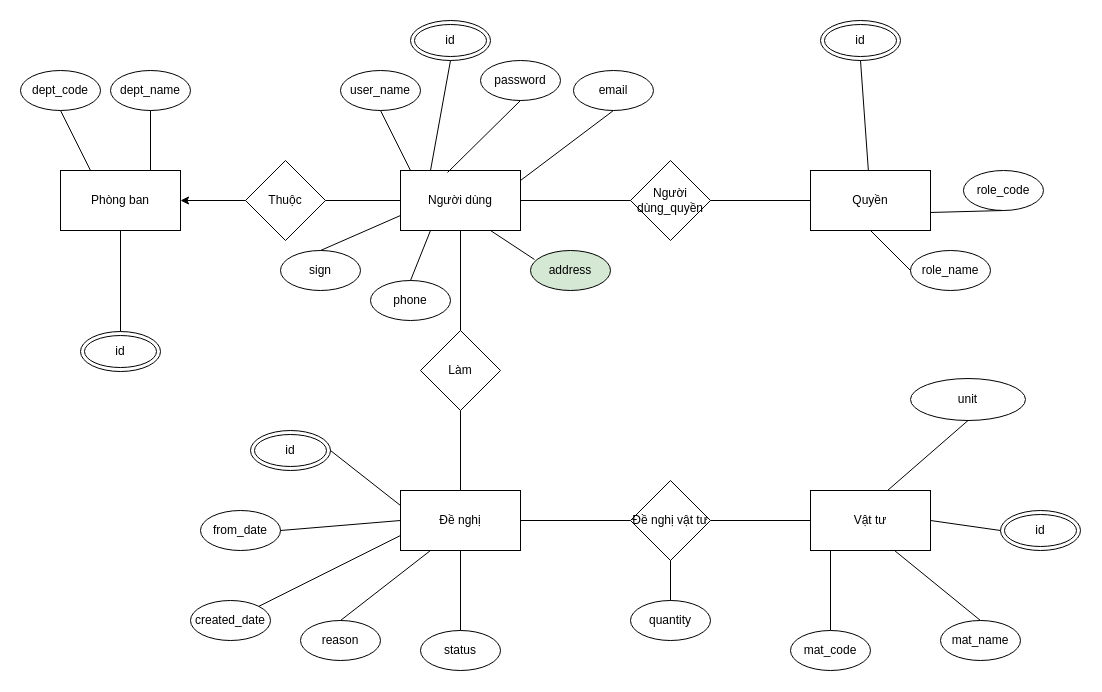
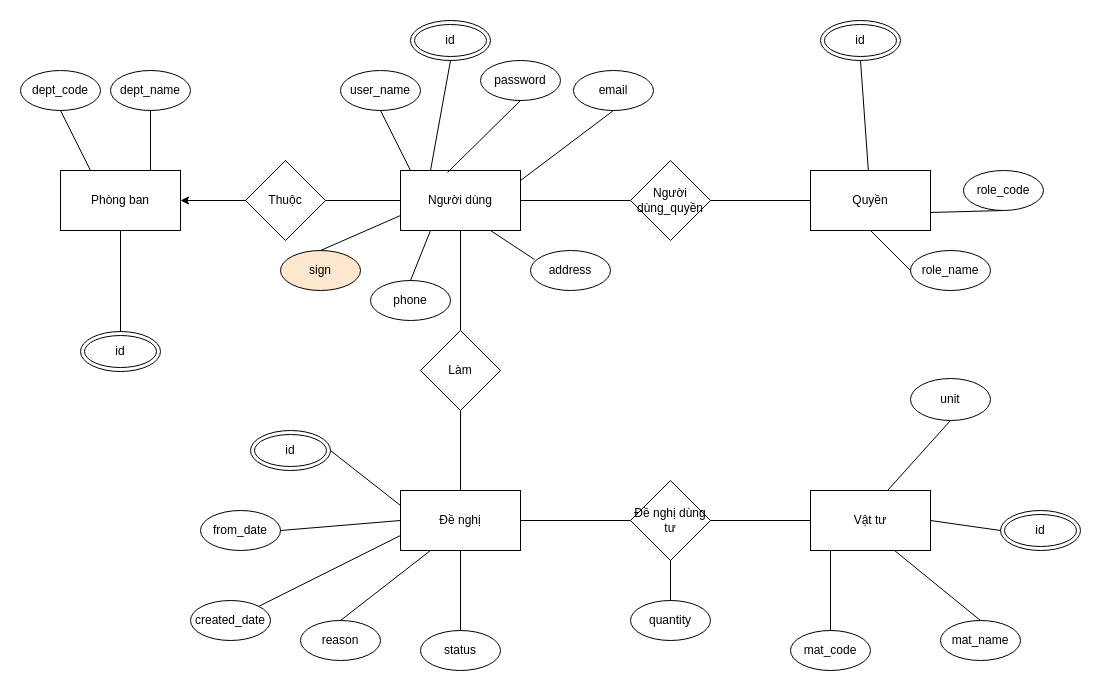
node "sign": fillcolor #ffffff -> #ffe6cc
node "address": fillcolor #d5e8d4 -> #ffffff
node "unit": size 115x42 -> 80x42
node "Đề nghị vật tư": label "Đề nghị vật tư" -> "Đề nghị dùng tư"
